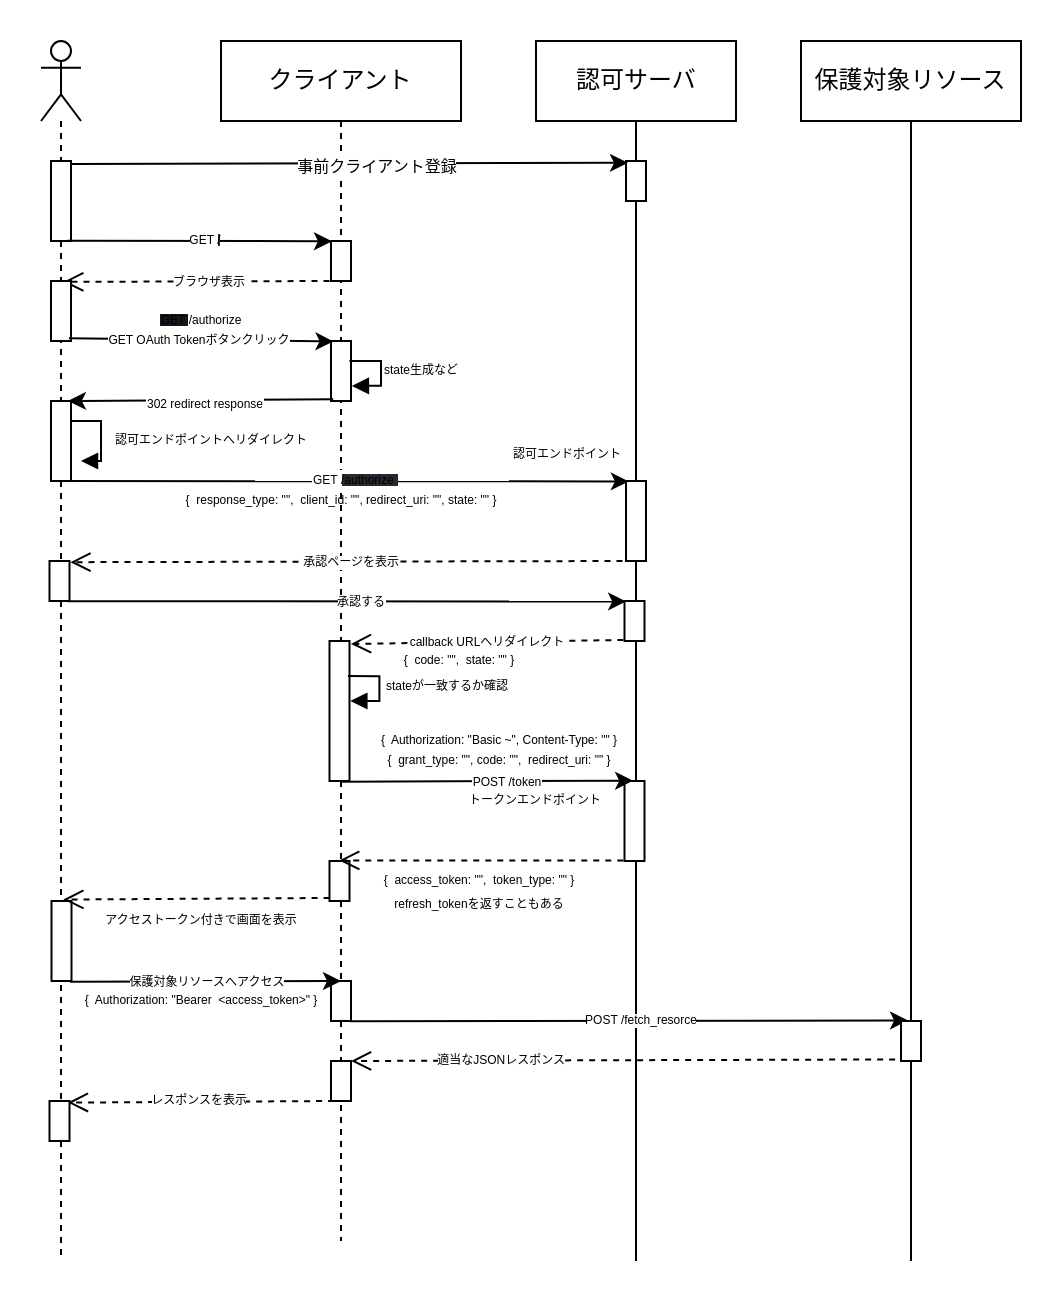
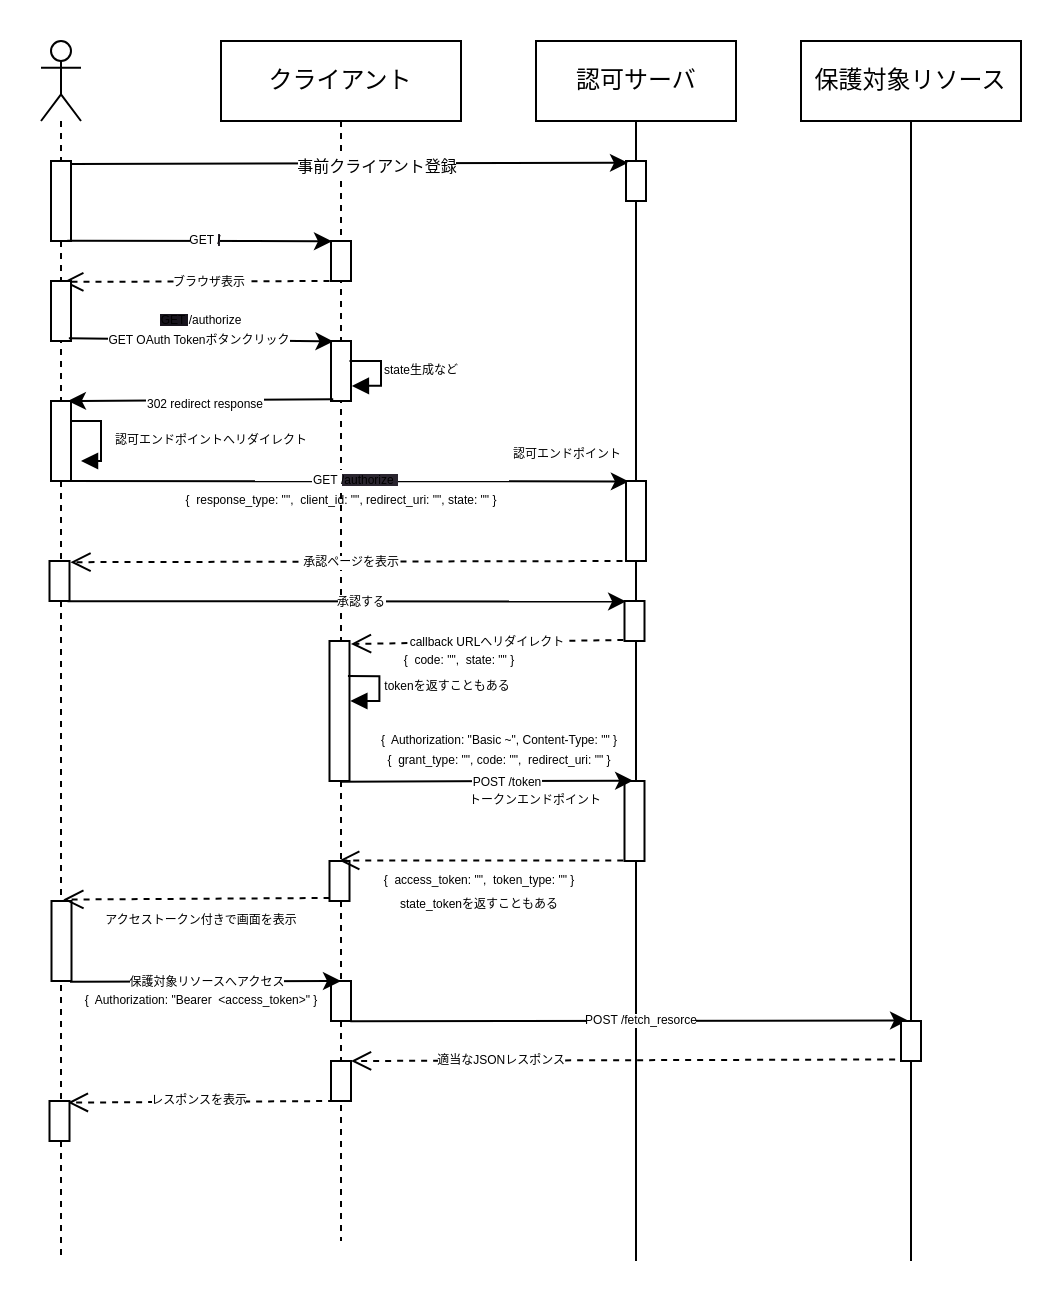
node "stateが一致するか確認": label "stateが一致するか確認" -> "tokenを返すこともある"
node "refresh_tokenを返すこともある": label "refresh_tokenを返すこともある" -> "state_tokenを返すこともある"
